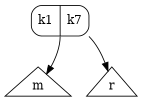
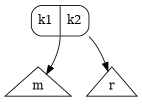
node "k1": text "k7" -> "k2"
